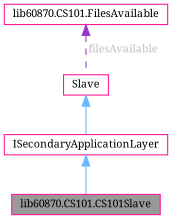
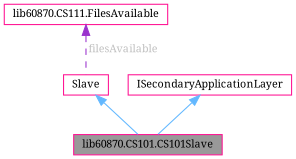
node "lib60870.CS101.FilesAvailable": label "lib60870.CS101.FilesAvailable" -> "lib60870.CS111.FilesAvailable"
edge "ISecondaryApplicationLayer" -> "Slave": now "lib60870.CS101.CS101Slave" -> "Slave"
